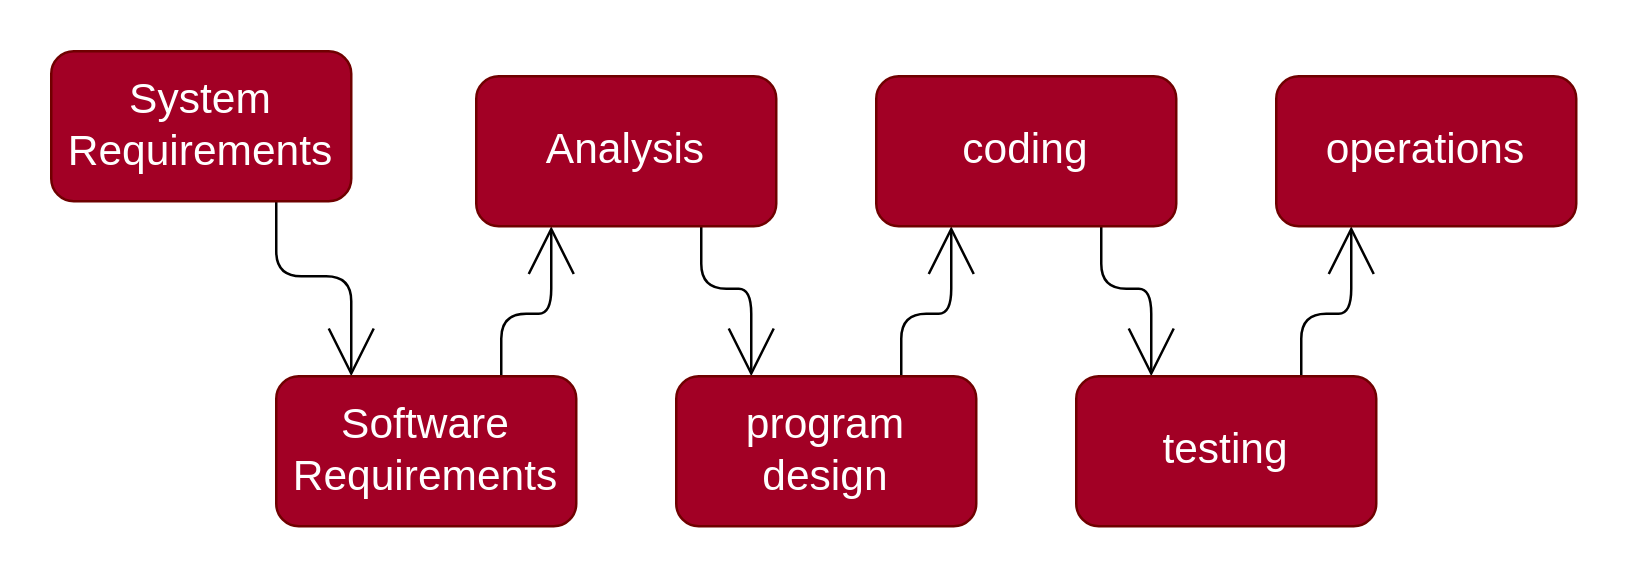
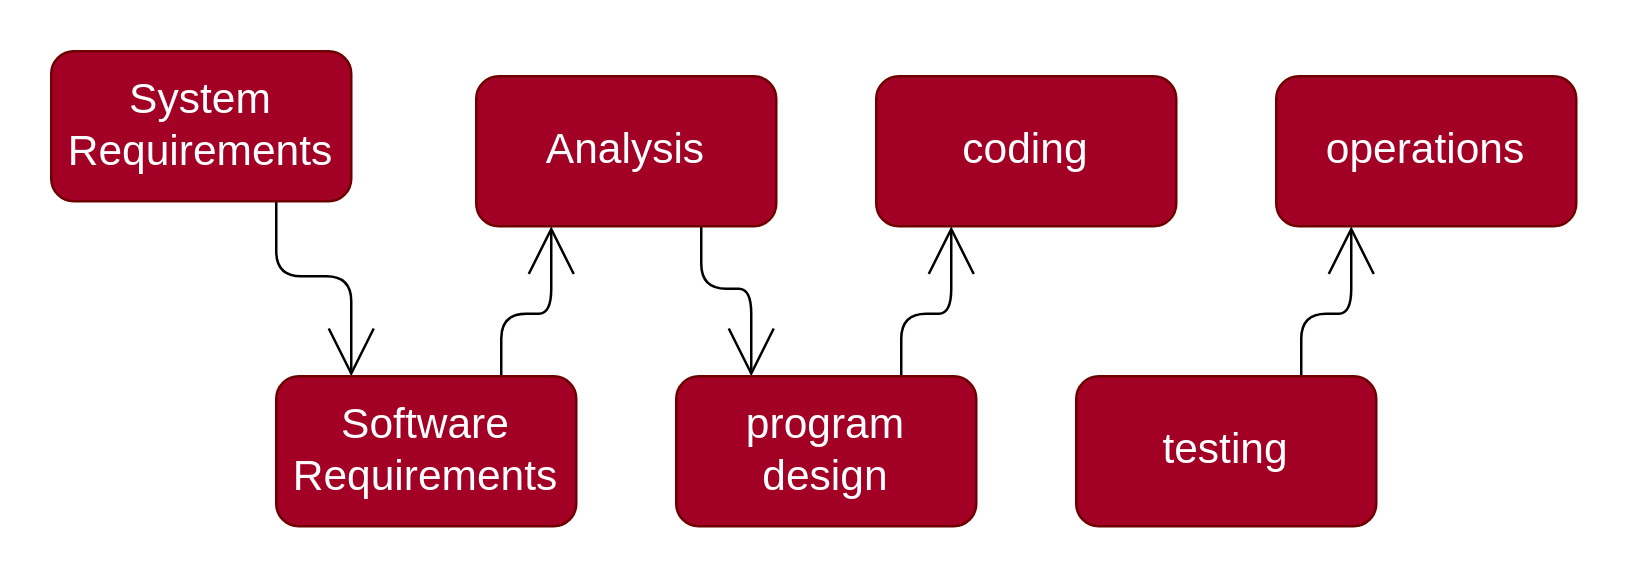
edge "coding" -> "testing": removed
